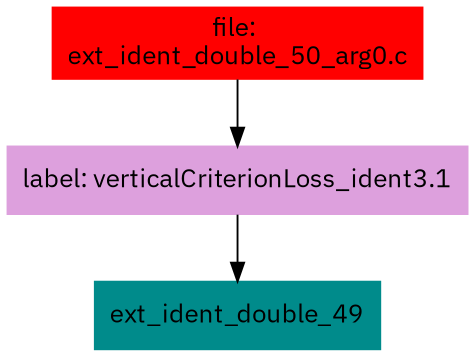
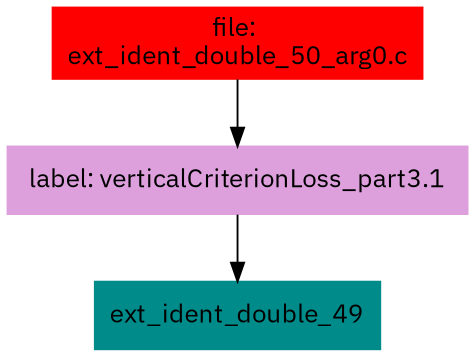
node "label: verticalCriterionLoss_ident3.1": label "label: verticalCriterionLoss_ident3.1" -> "label: verticalCriterionLoss_part3.1"
